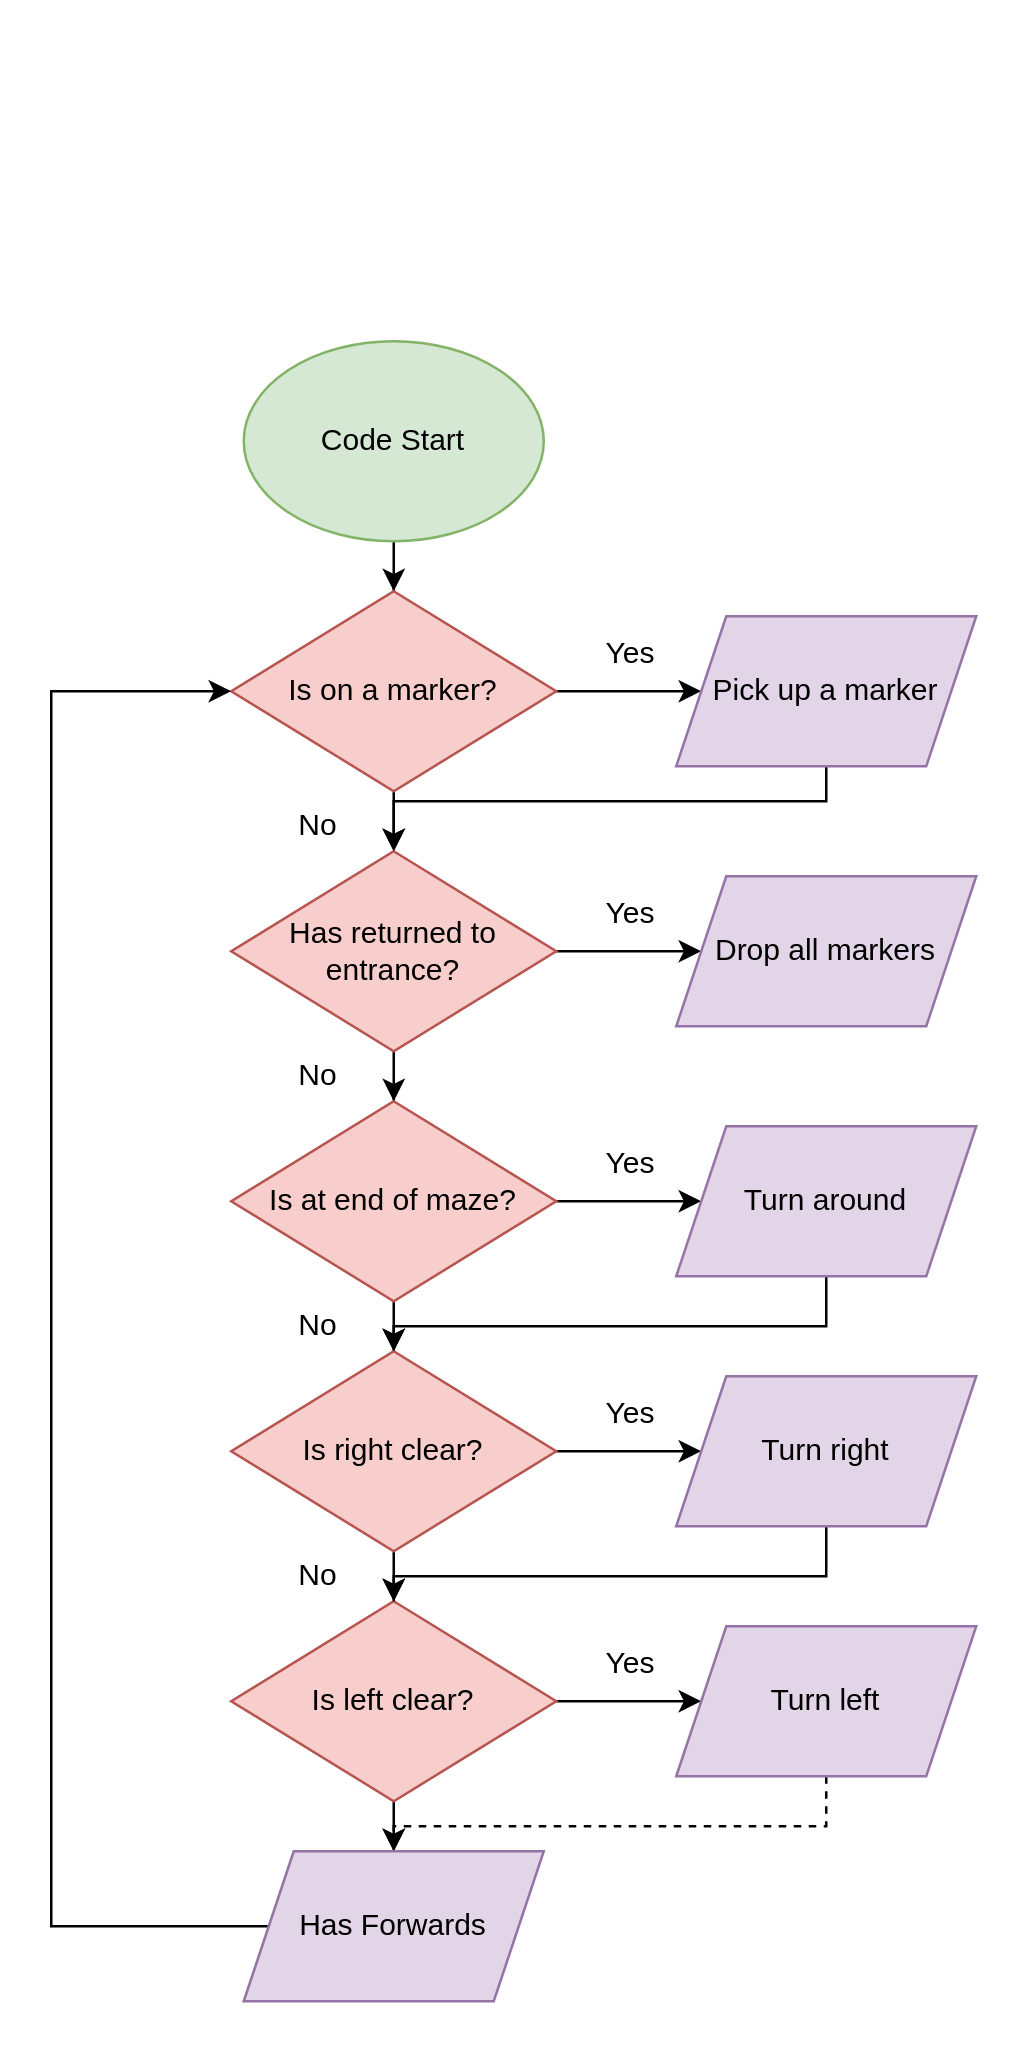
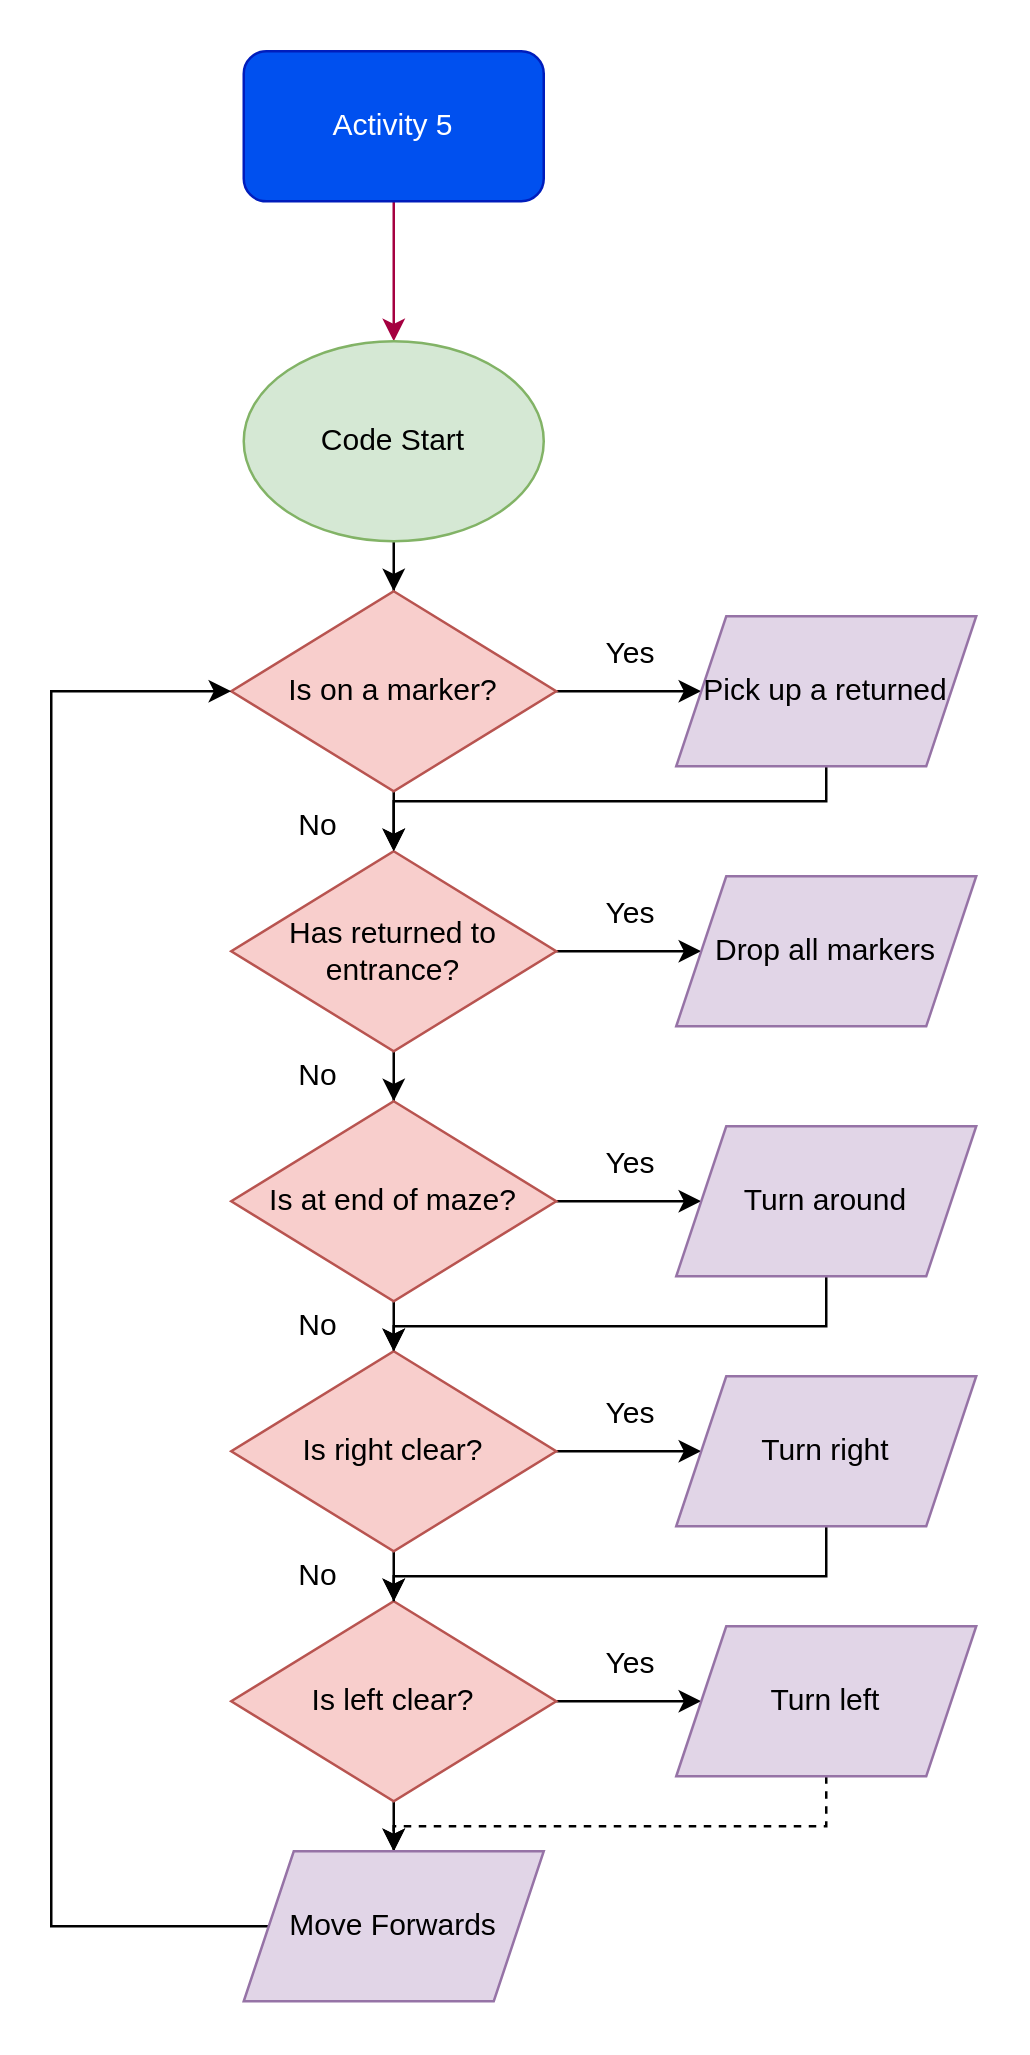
node "Activity 5": added
edge "Activity 5" -> "Code Start": added
node "Pick up a marker": label "Pick up a marker" -> "Pick up a returned"
node "Has Forwards": label "Has Forwards" -> "Move Forwards"
